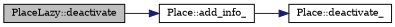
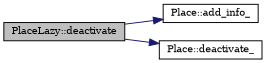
edge "Place::add_info_" -> "Place::deactivate_": now "PlaceLazy::deactivate" -> "Place::deactivate_"
